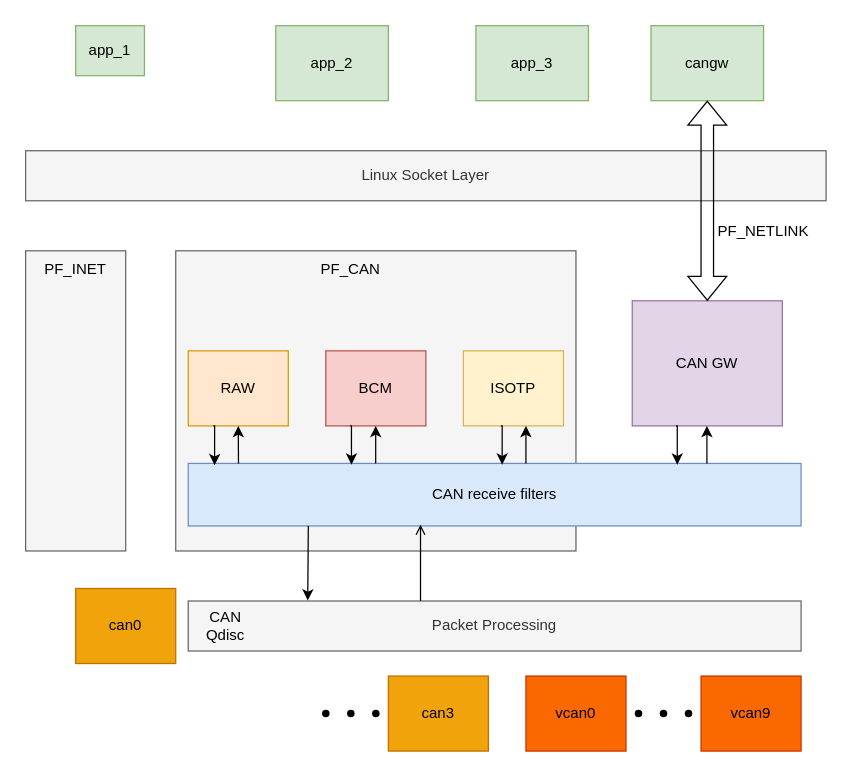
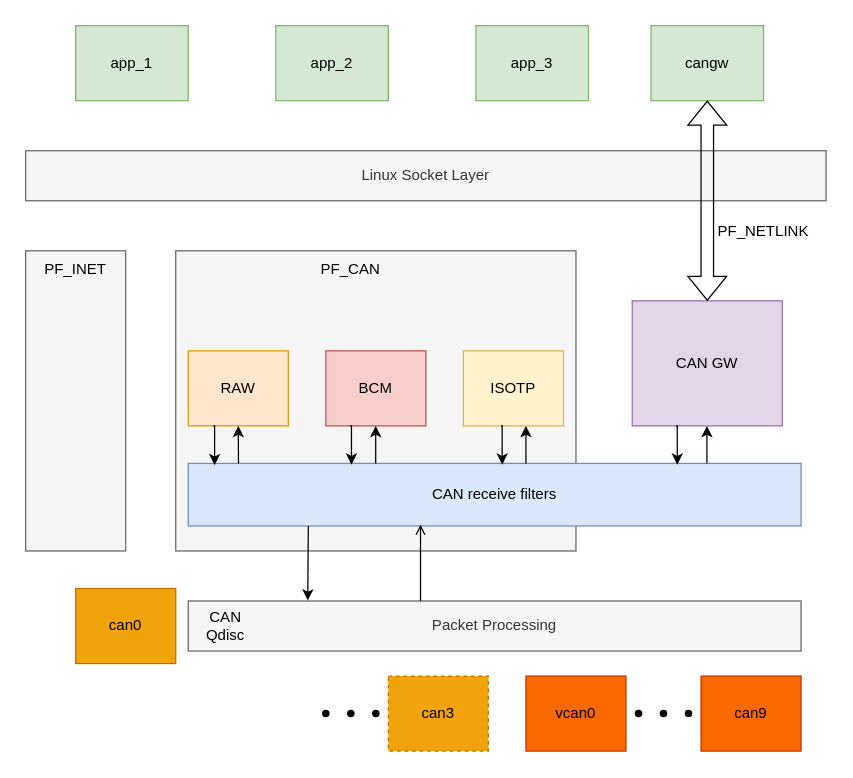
node "app_1": size 69x50 -> 113x75
node "can3": style solid -> dashed
node "vcan9": label "vcan9" -> "can9"
